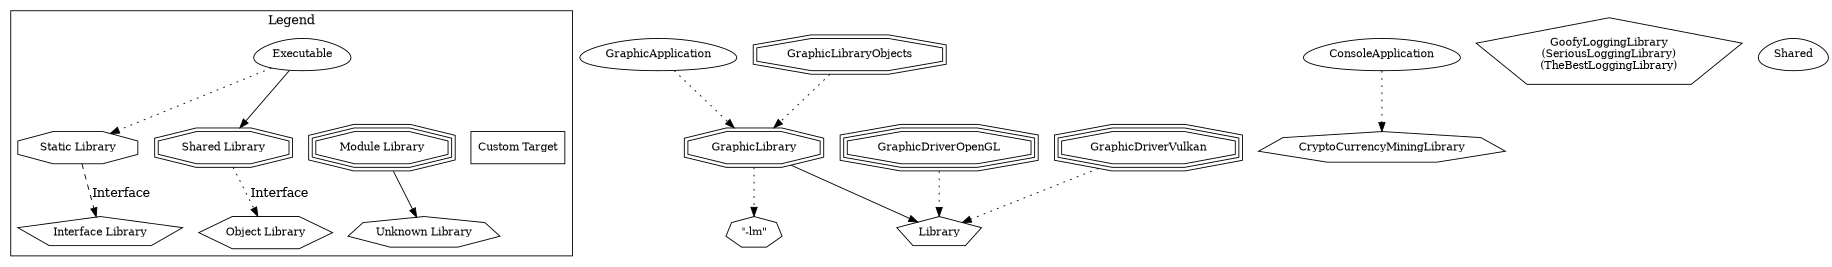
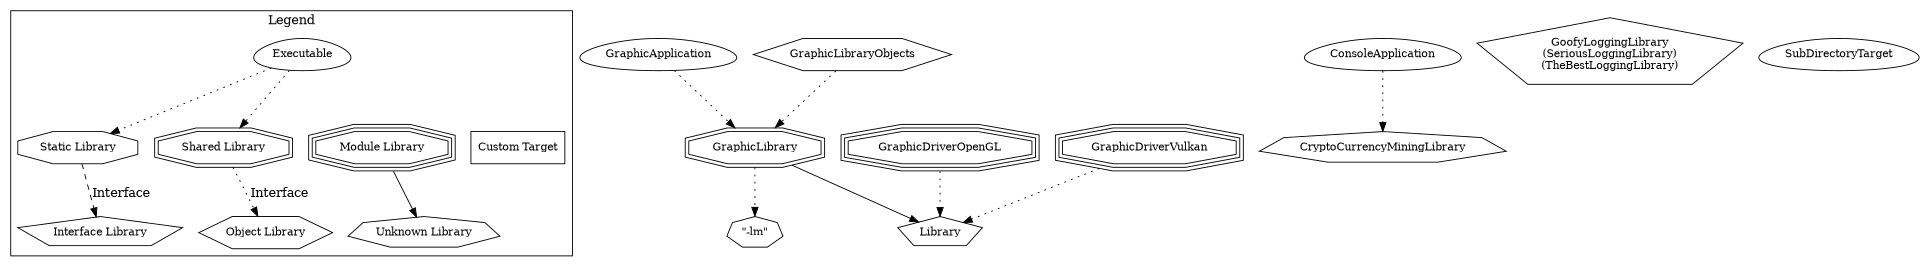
node "GraphicLibraryObjects": shape doubleoctagon -> hexagon
node "Shared": label "Shared" -> "SubDirectoryTarget"
edge "Executable" -> "Shared Library": style solid -> dotted
